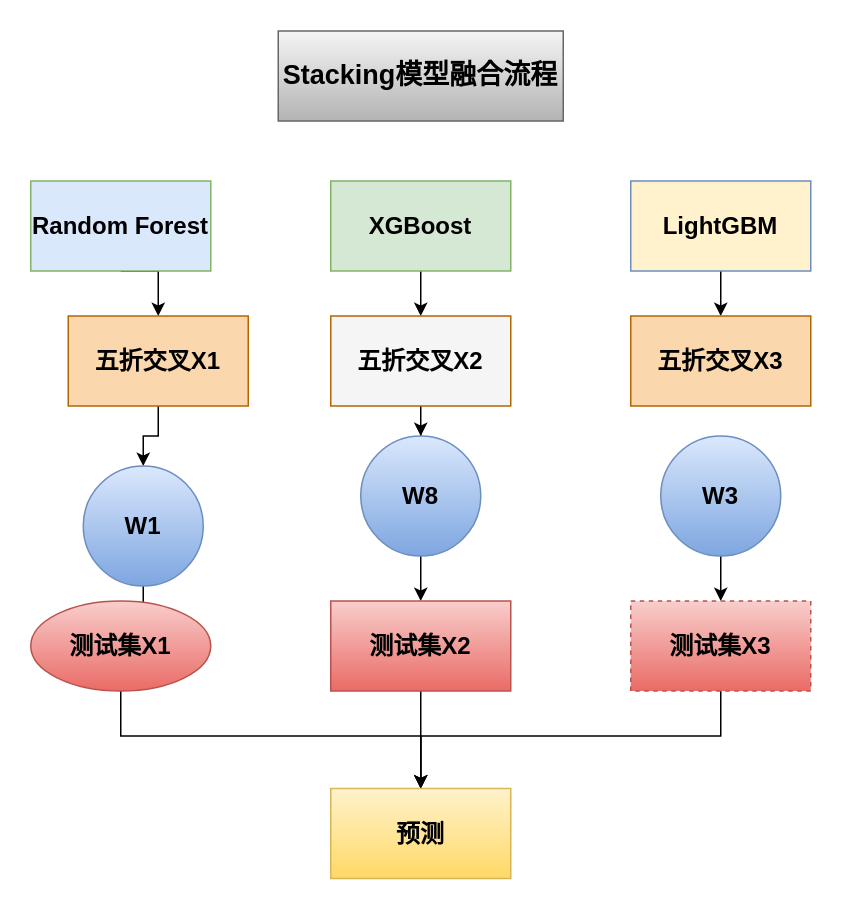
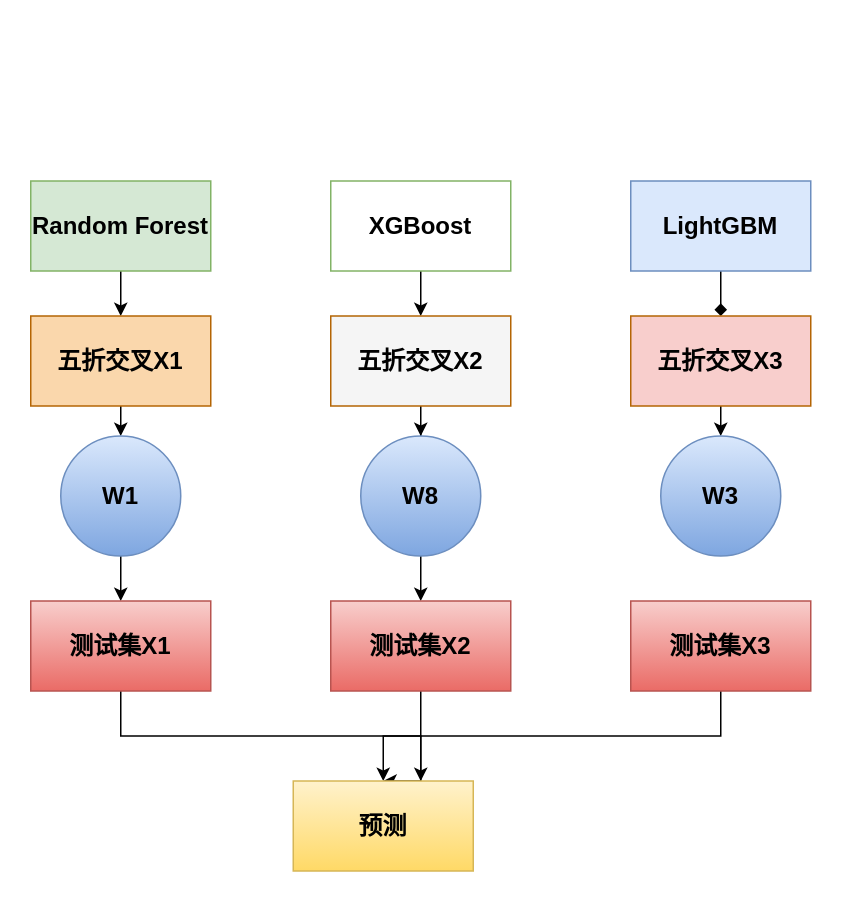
node "Stacking模型融合流程": removed
node "Random Forest": fillcolor #dae8fc -> #d5e8d4
node "XGBoost": fillcolor #d5e8d4 -> #ffffff
node "LightGBM": fillcolor #fff2cc -> #dae8fc
edge "LightGBM" -> "五折交叉X3": arrowhead classic -> diamond
node "五折交叉X1": moved (158, 361) -> (121, 361)
node "五折交叉X3": fillcolor #fad7ac -> #f8cecc
edge "五折交叉X3" -> "W3": added
node "W1": moved (143, 526) -> (121, 496)
edge "W3" -> "测试集X3": removed
node "测试集X1": shape ellipse -> rectangle
node "测试集X3": style dashed -> solid
node "预测": moved (421, 833) -> (383, 826)
